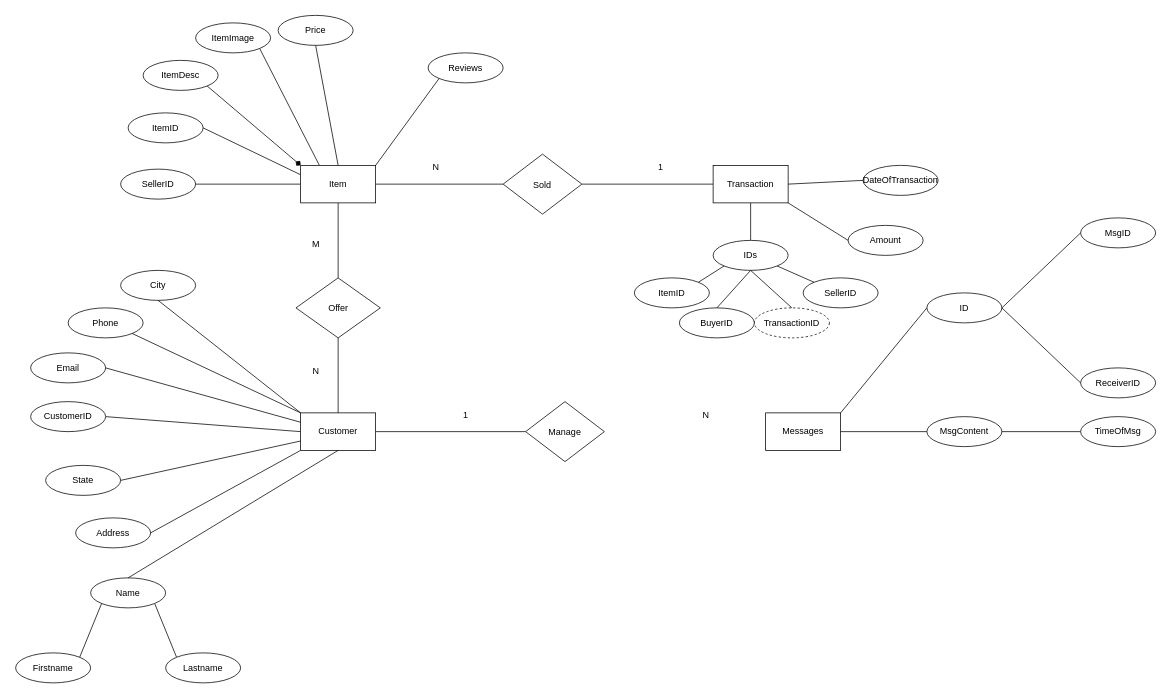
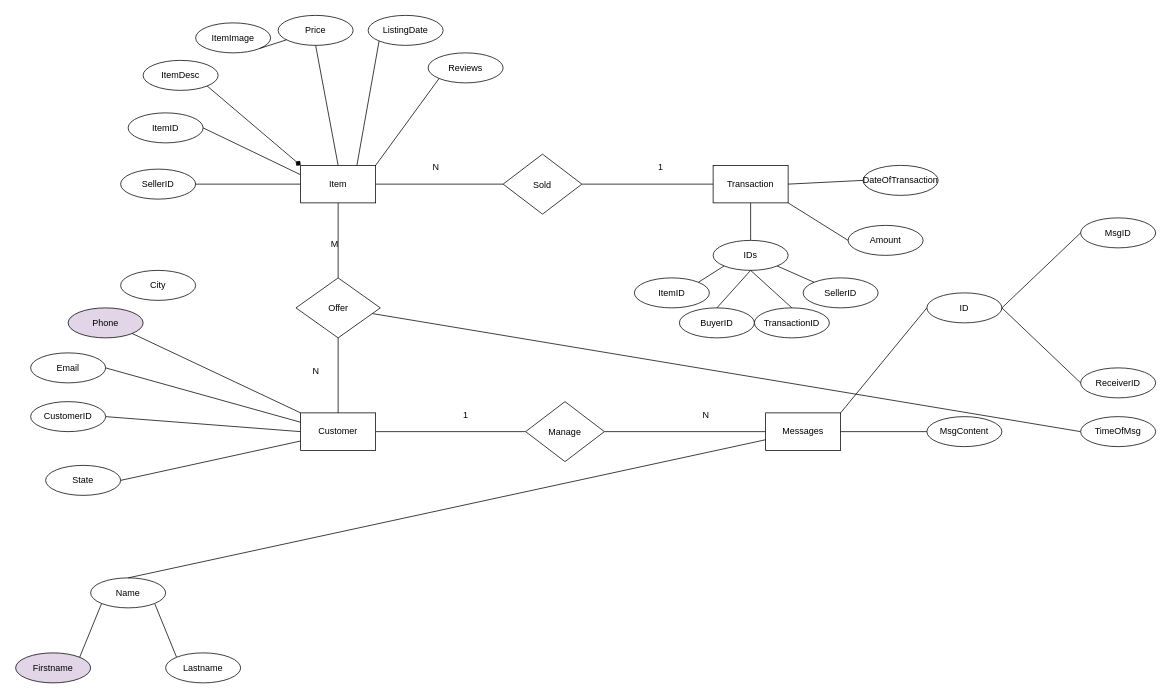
node "ListingDate": added
edge "ListingDate" -- "Item": added
edge "ItemImage" -- "Item": now "ItemImage" -- "Price"
node "M": moved (315, 244) -> (334, 244)
node "Phone": fillcolor #ffffff -> #e1d5e7
node "TransactionID": style dashed -> solid
edge "City" -- "Customer": removed
edge "Manage" -- "Messages": added
edge "MsgContent" -- "TimeOfMsg": now "Offer" -- "TimeOfMsg"
edge "Customer" -- "Address": removed
edge "Customer" -- "Name": now "Messages" -- "Name"
node "Address": removed
node "Firstname": fillcolor #ffffff -> #e1d5e7
